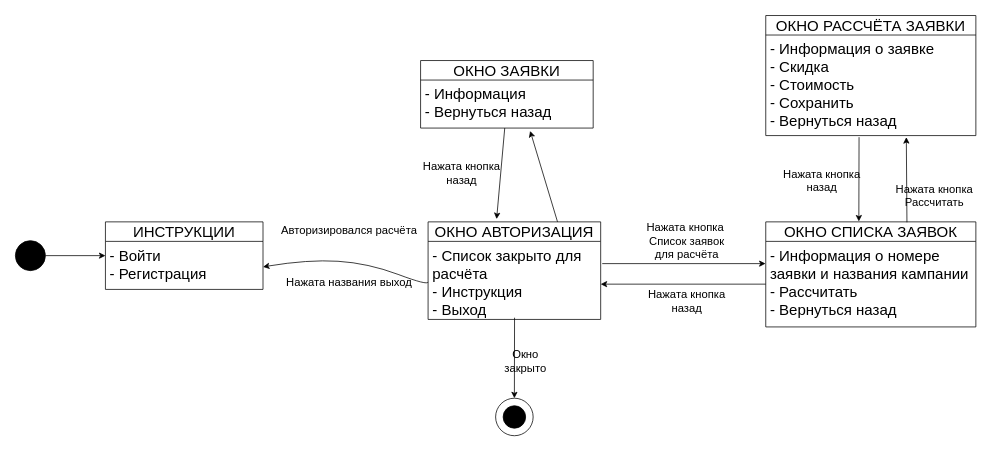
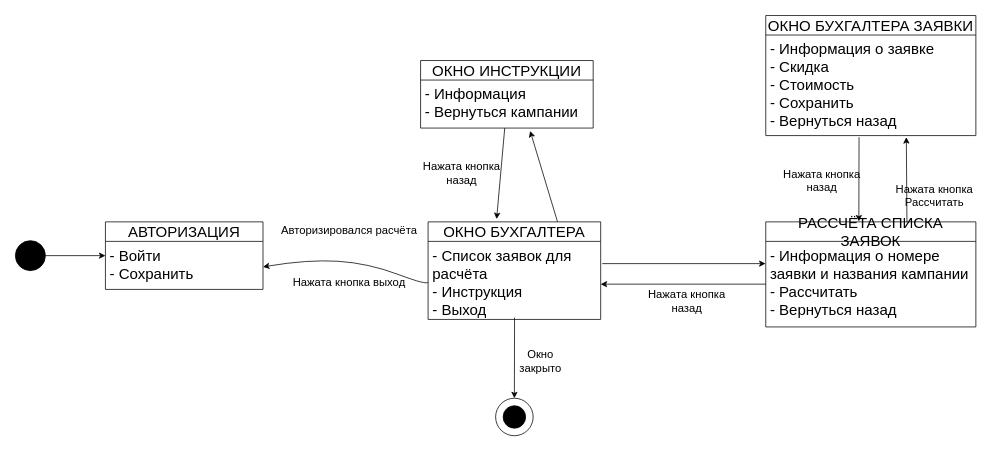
node "ОКНО РАССЧЁТА ЗАЯВКИ": label "ОКНО РАССЧЁТА ЗАЯВКИ" -> "ОКНО БУХГАЛТЕРА ЗАЯВКИ"
node "ОКНО ЗАЯВКИ": label "ОКНО ЗАЯВКИ" -> "ОКНО ИНСТРУКЦИИ"
node "- Информация - Вернуться назад": label "- Информация - Вернуться назад" -> "- Информация - Вернуться кампании"
node "ИНСТРУКЦИИ": label "ИНСТРУКЦИИ" -> "АВТОРИЗАЦИЯ"
node "ОКНО АВТОРИЗАЦИЯ": label "ОКНО АВТОРИЗАЦИЯ" -> "ОКНО БУХГАЛТЕРА"
node "ОКНО СПИСКА ЗАЯВОК": label "ОКНО СПИСКА ЗАЯВОК" -> "РАССЧЁТА СПИСКА ЗАЯВОК"
node "Нажата кнопка Список заявок для расчёта": removed
node "- Войти - Регистрация": label "- Войти - Регистрация" -> "- Войти - Сохранить"
node "- Список закрыто для расчёта - Инструкция - Выход": label "- Список закрыто для расчёта - Инструкция - Выход" -> "- Список заявок для расчёта - Инструкция - Выход"
node "Нажата названия выход": label "Нажата названия выход" -> "Нажата кнопка выход"
node "Окно закрыто": moved (525, 360) -> (540, 360)
